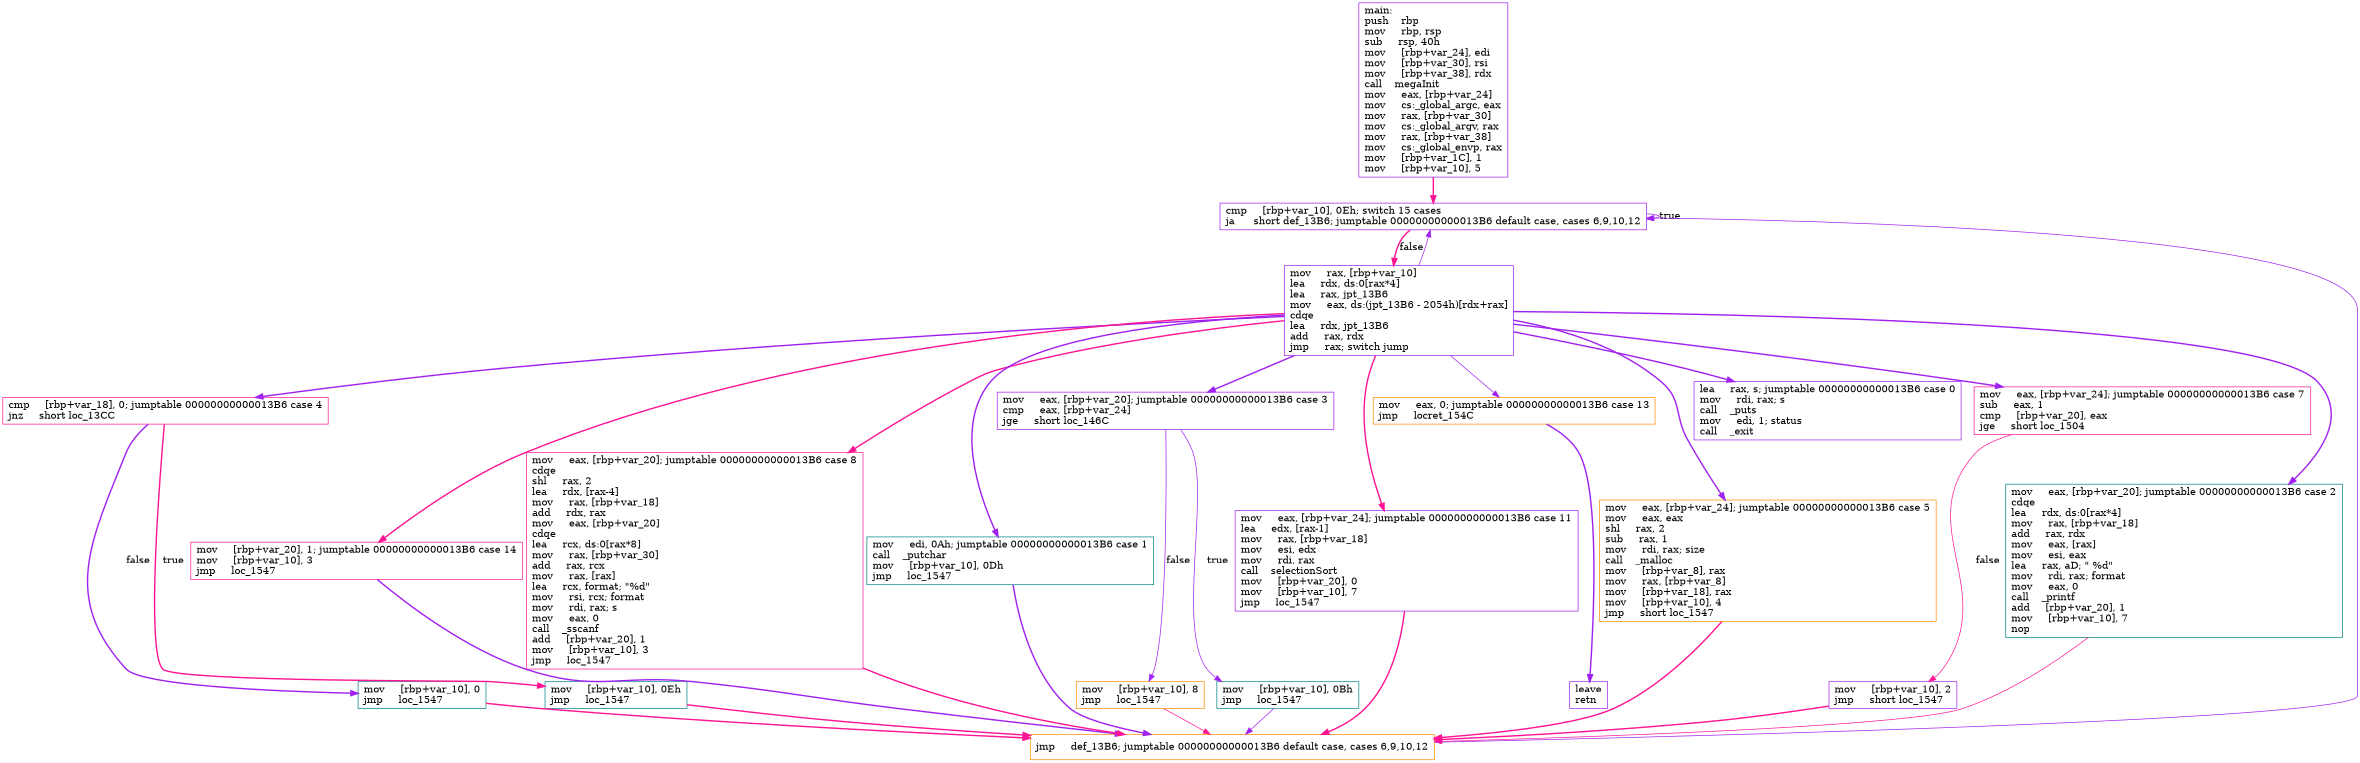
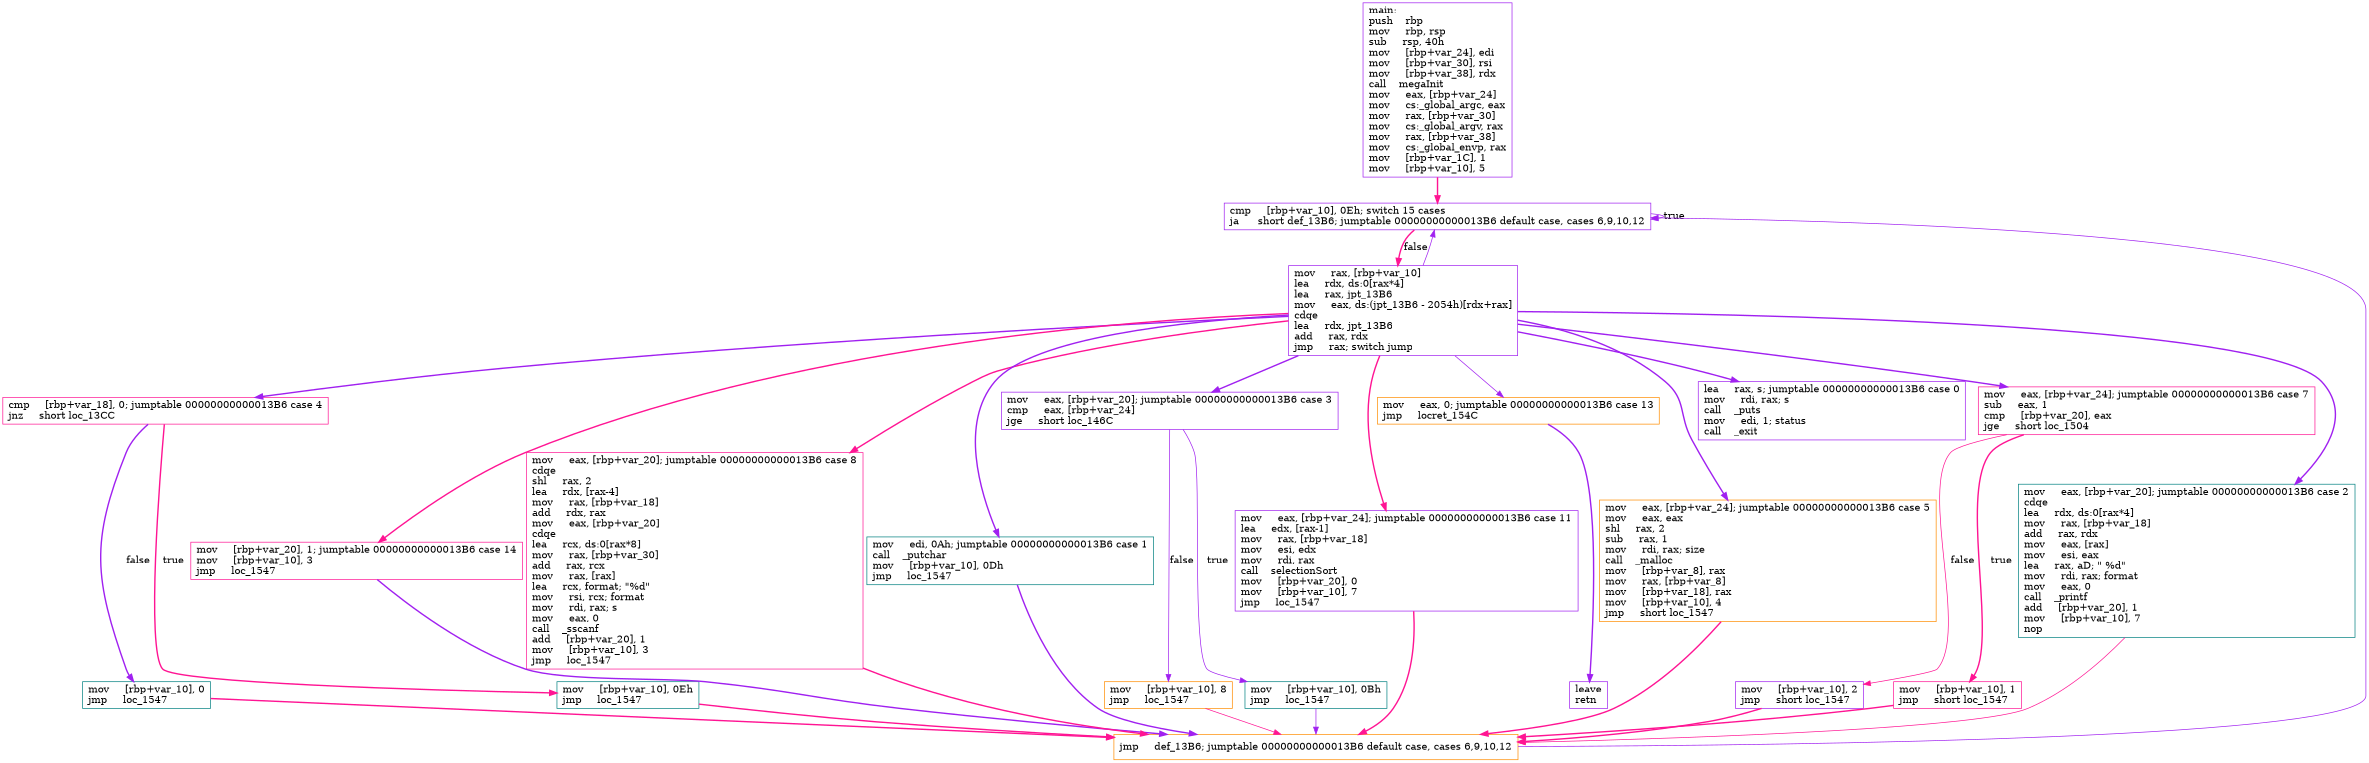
node "mov     [rbp+var_10], 1 jmp     short loc_1547": added
